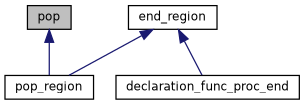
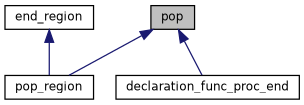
edge "declaration_func_proc_end" -> "end_region": now "declaration_func_proc_end" -> "pop"
